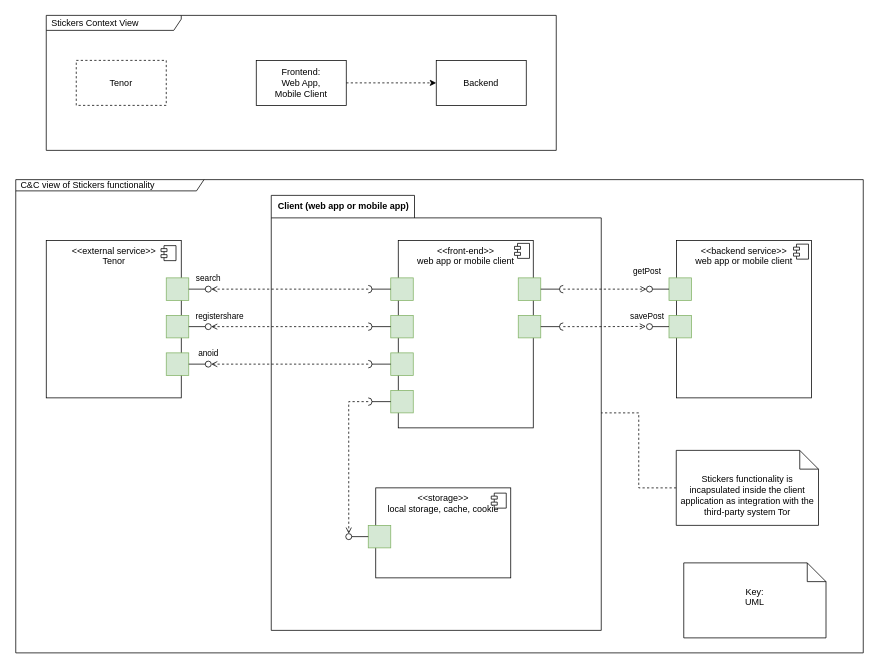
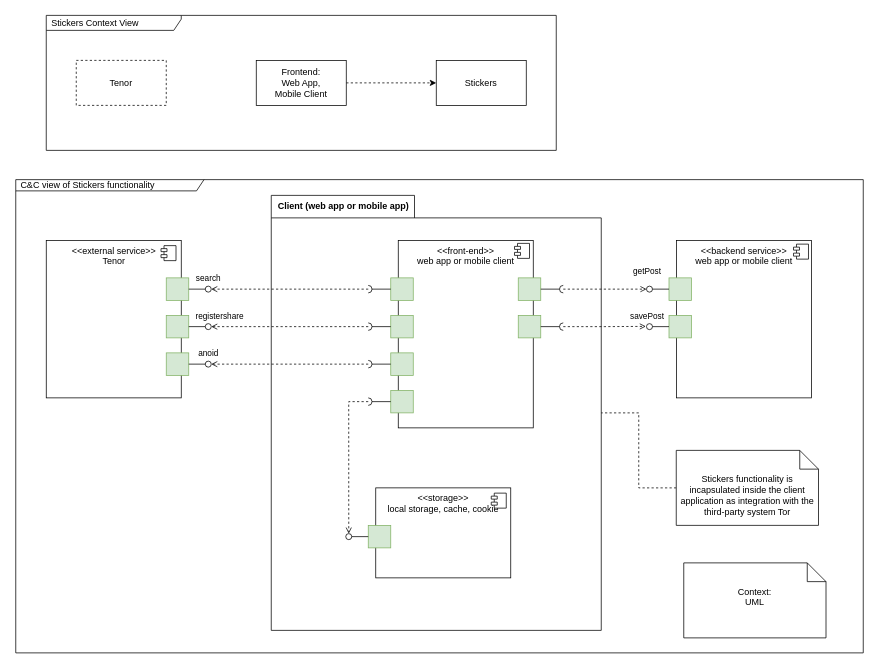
node "Backend": label "Backend" -> "Stickers"
node "Key: UML": label "Key: UML" -> "Context: UML"
